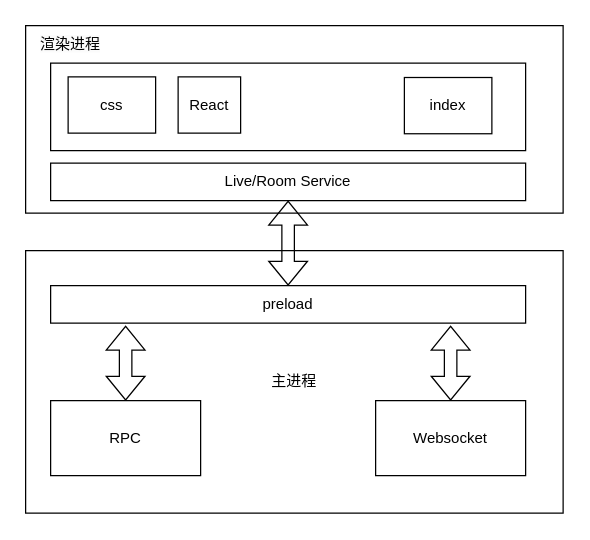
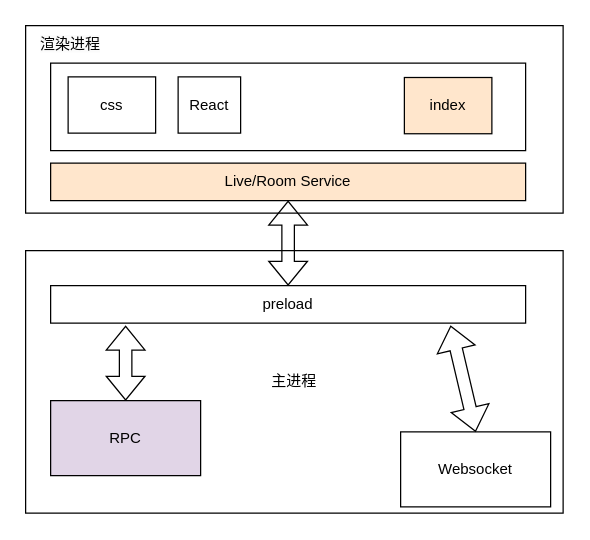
node "index": fillcolor #ffffff -> #ffe6cc
node "Live/Room Service": fillcolor #ffffff -> #ffe6cc
node "RPC": fillcolor #ffffff -> #e1d5e7
node "Websocket": moved (451, 438) -> (476, 469)
